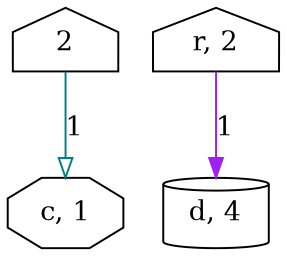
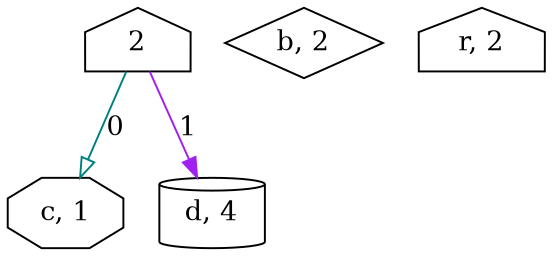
node "b, 2": added
edge "r, 2" -> "d, 4": now "2" -> "d, 4"
edge "2" -> "c, 1": label "1" -> "0"
